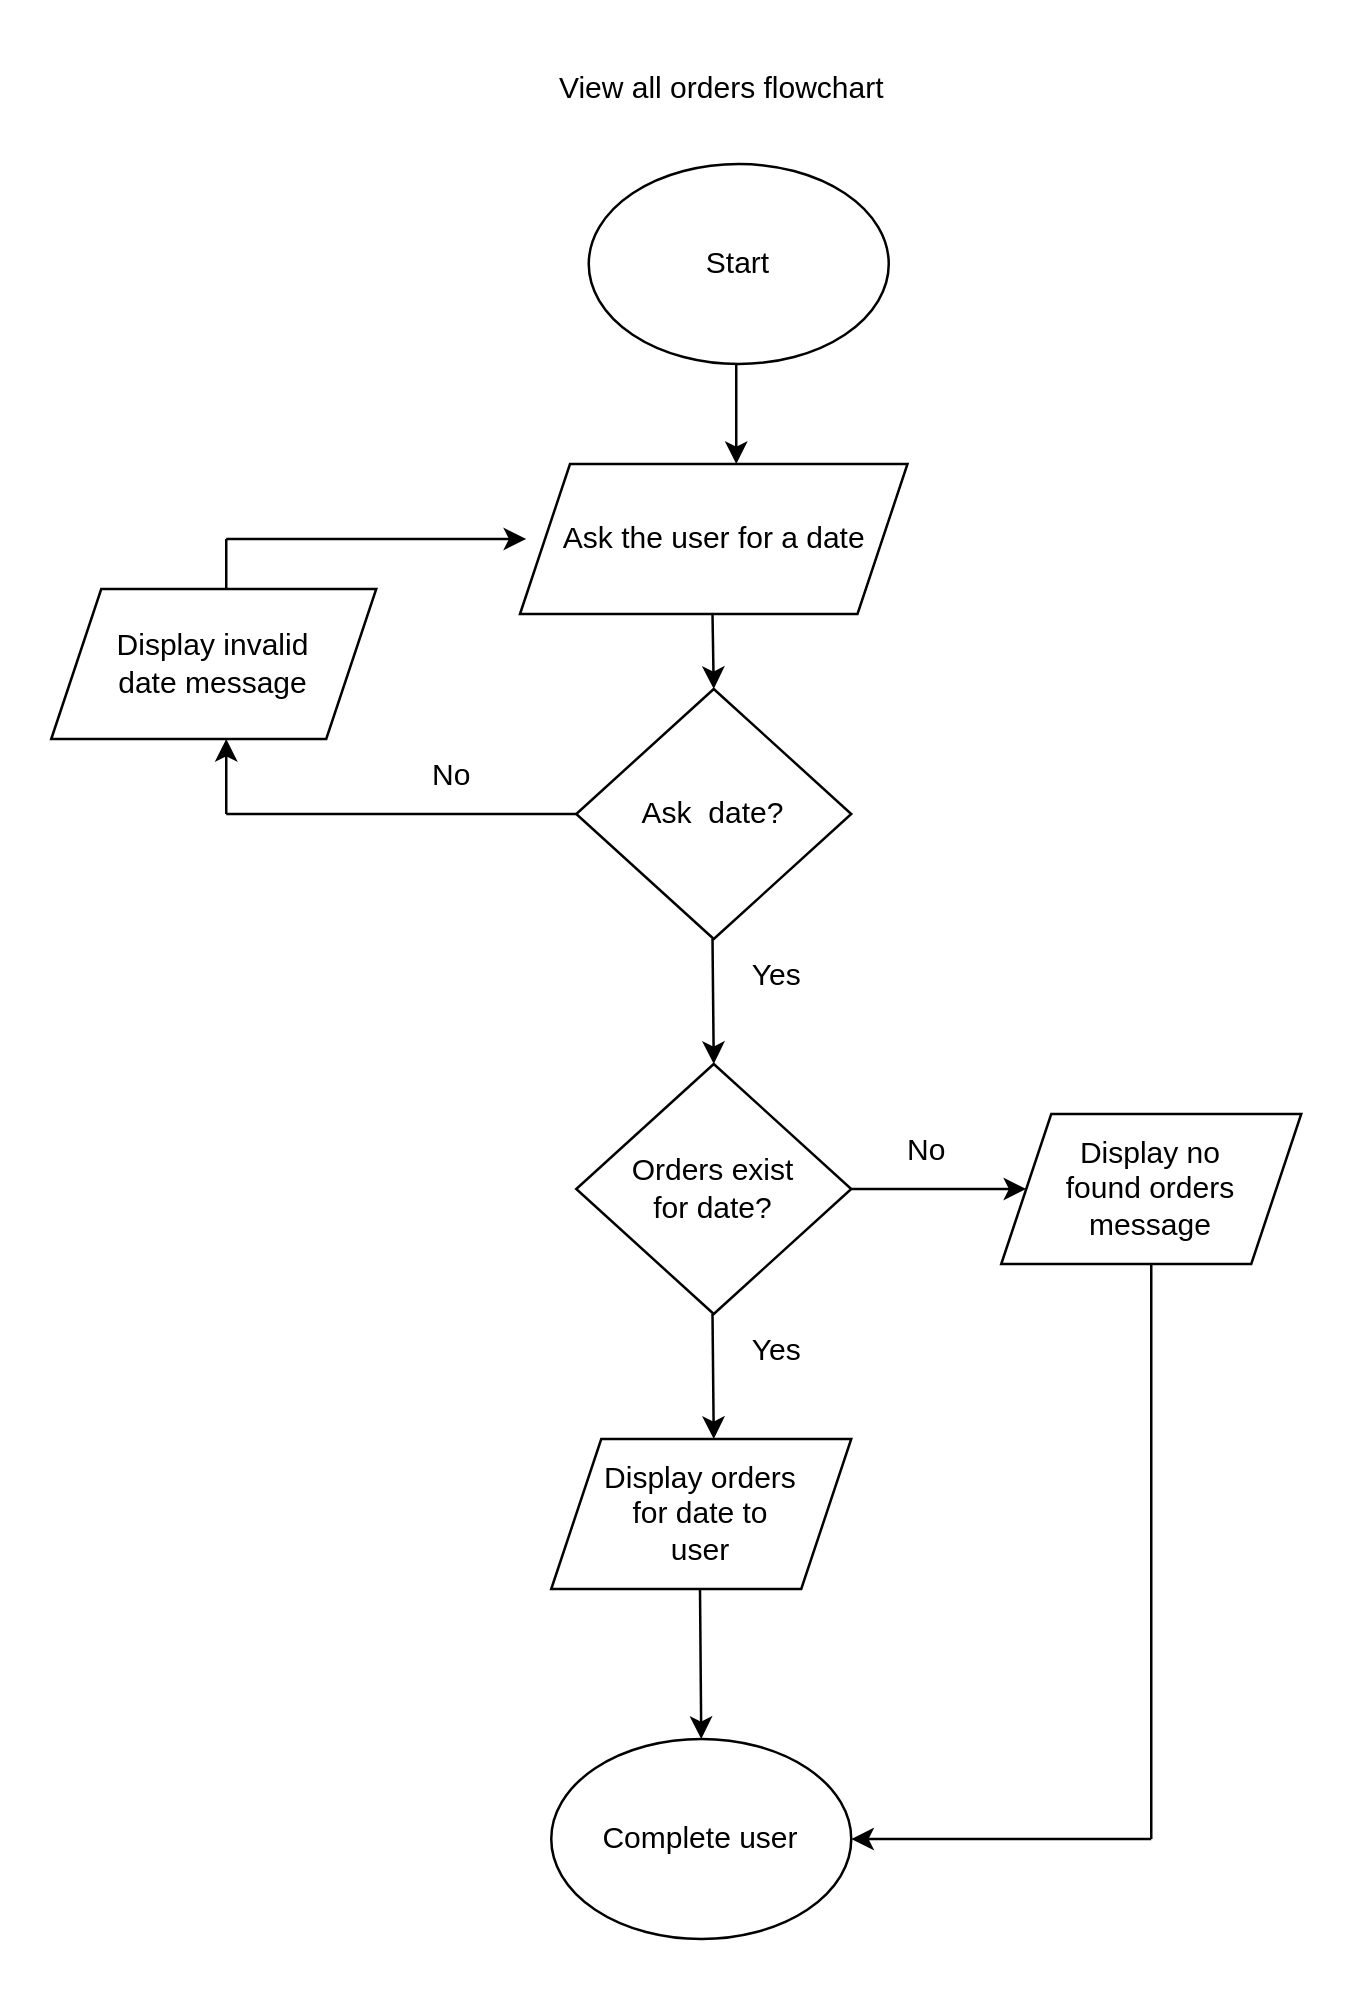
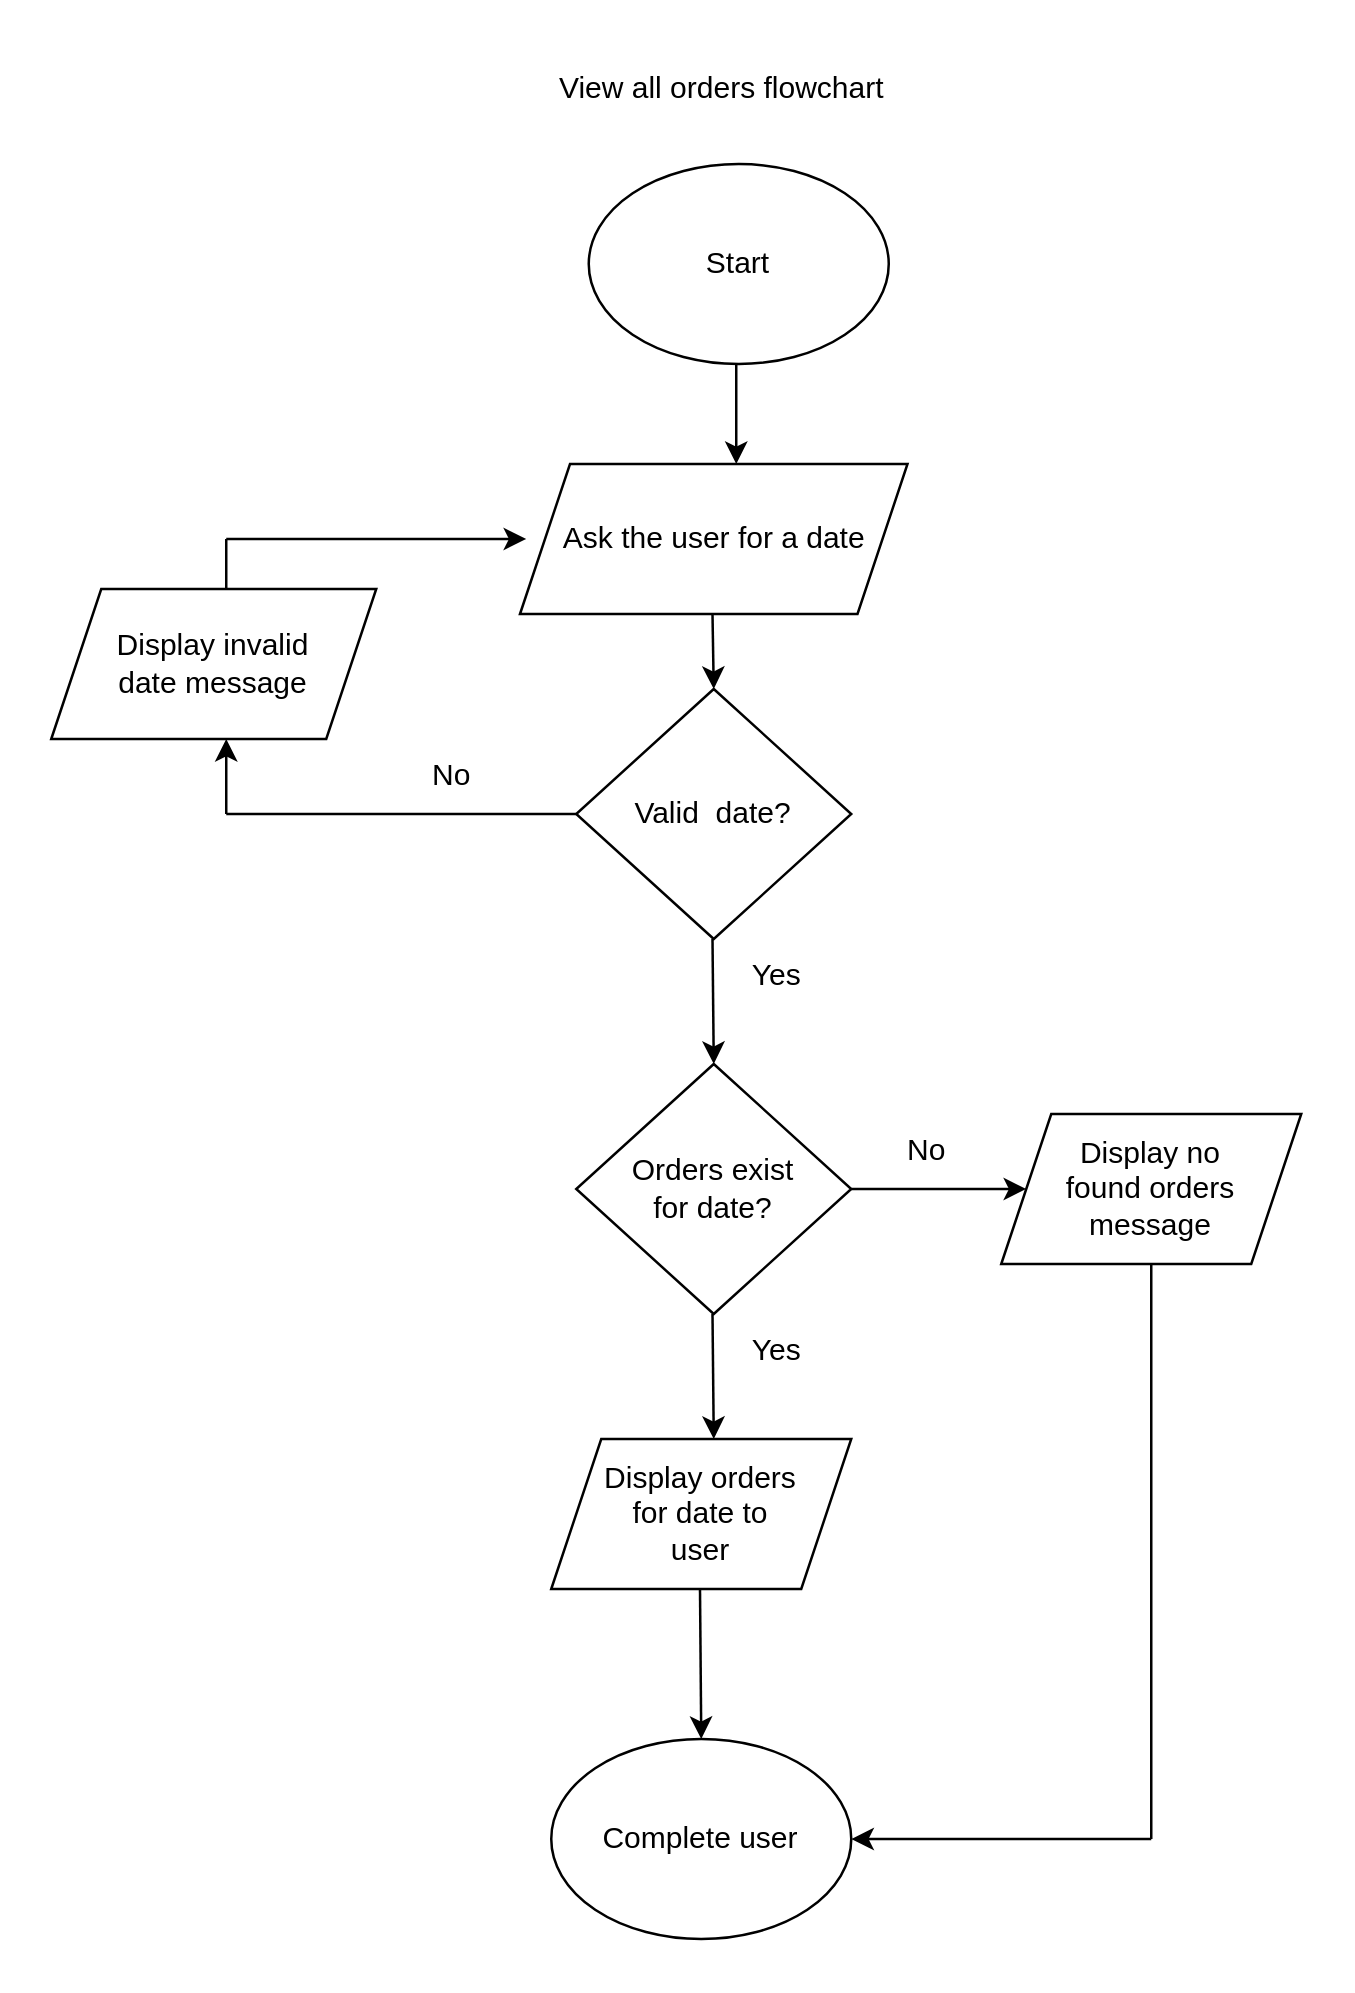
node "Ask date?": label "Ask date?" -> "Valid date?"
